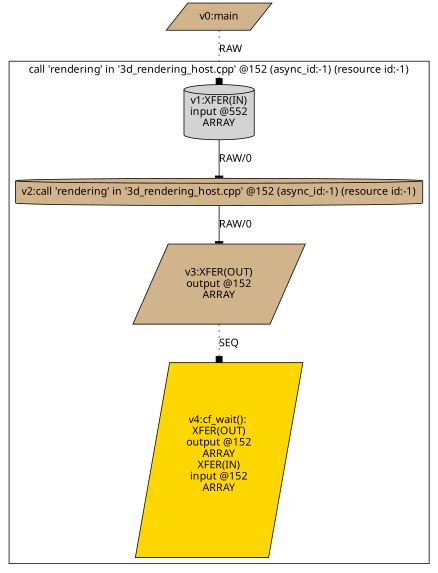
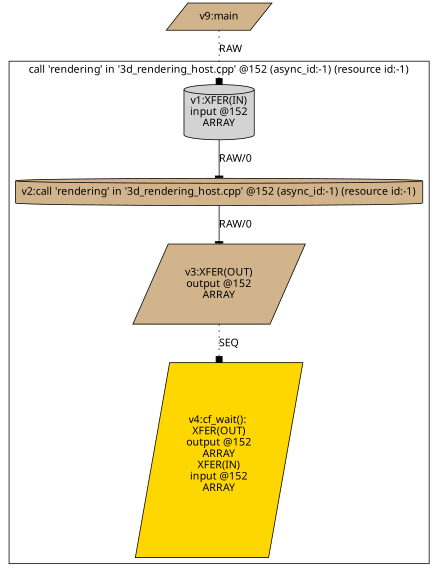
node "v0:main": label "v0:main" -> "v9:main"
node "v1:XFER(IN) input @552 ARRAY": label "v1:XFER(IN) input @552 ARRAY" -> "v1:XFER(IN) input @152 ARRAY"
